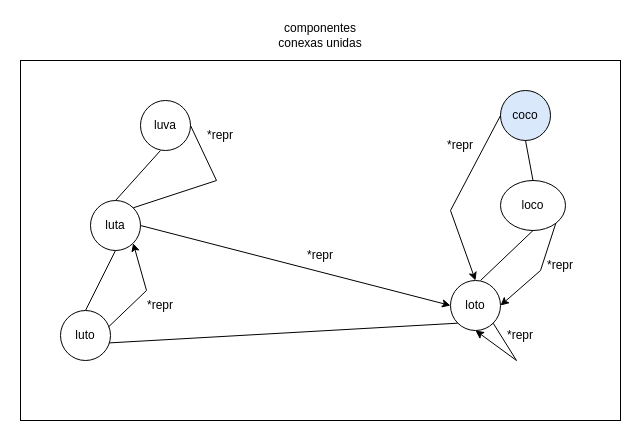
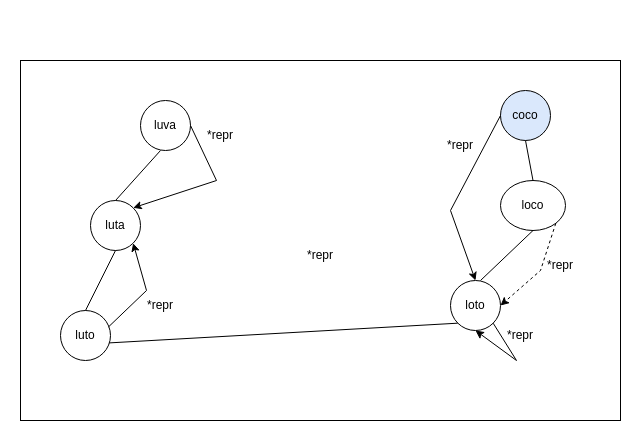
node "componentes conexas unidas": removed
edge "luva" -- "luta": arrowhead none -> classic
edge "luta" -> "loto": removed
edge "loco" -> "loto": style solid -> dashed
